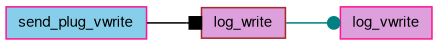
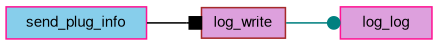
node "send_plug_vwrite": label "send_plug_vwrite" -> "send_plug_info"
node "log_vwrite": label "log_vwrite" -> "log_log"
